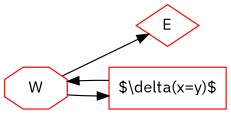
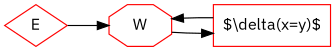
edge "W" -> "E": reversed
